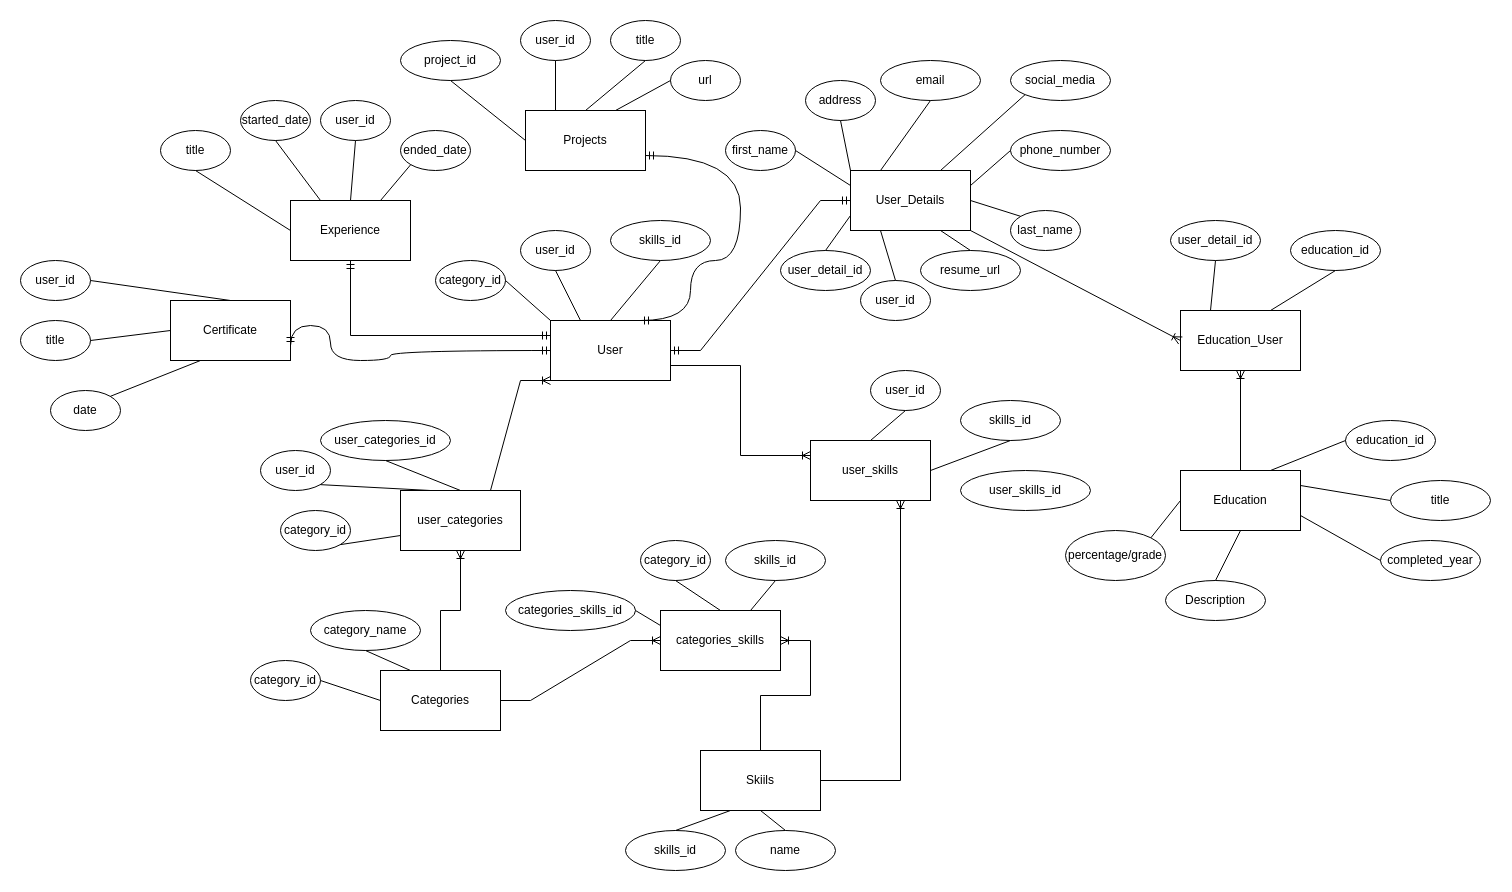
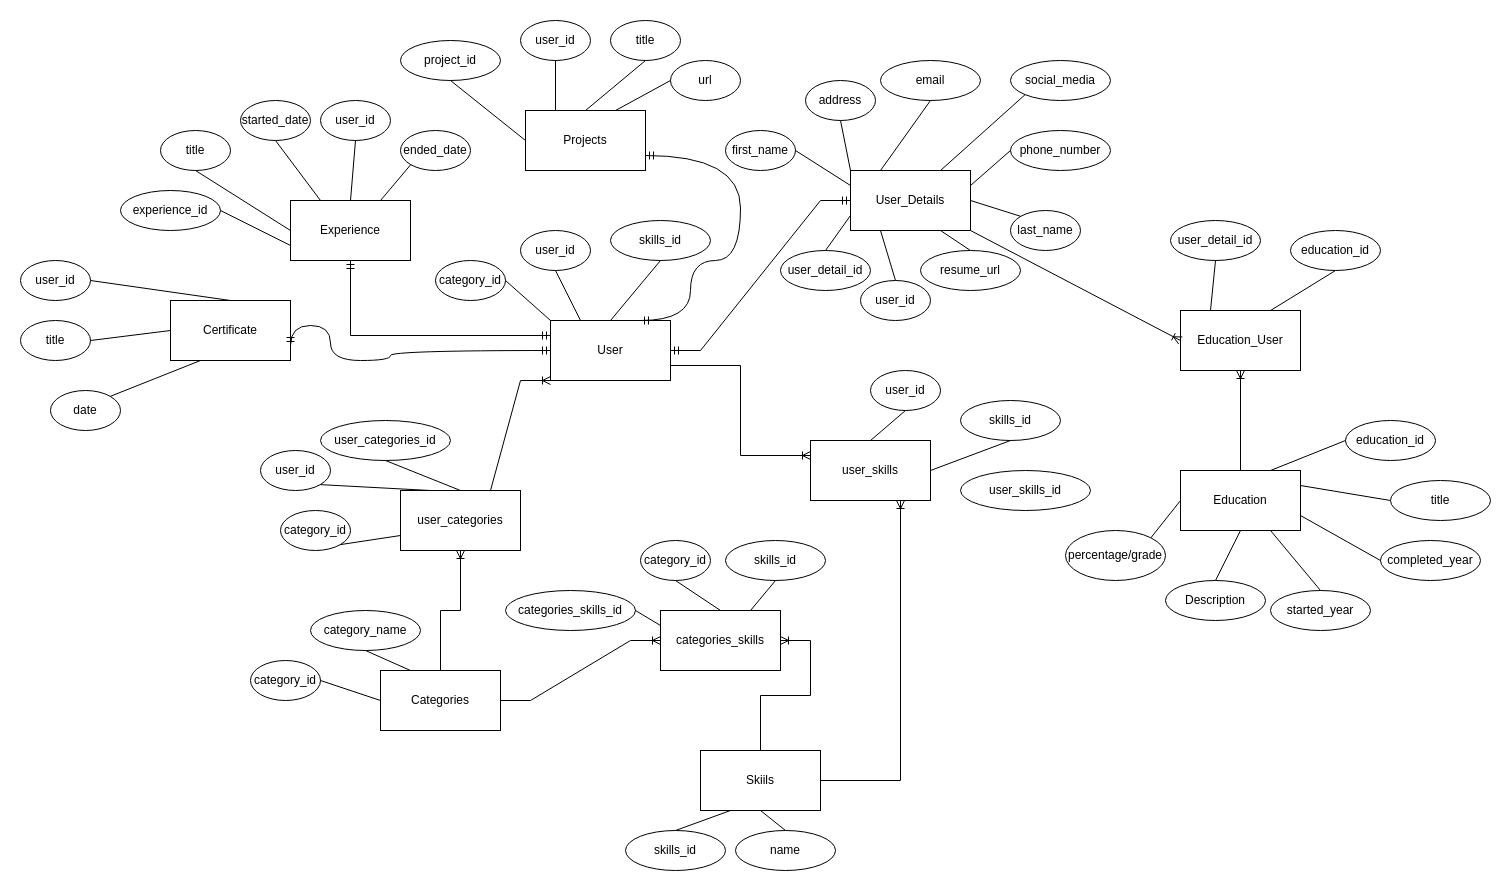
node "experience_id": added
edge "experience_id" -- "Experience": added
edge "Education" -- "started_year": added
node "started_year": added
